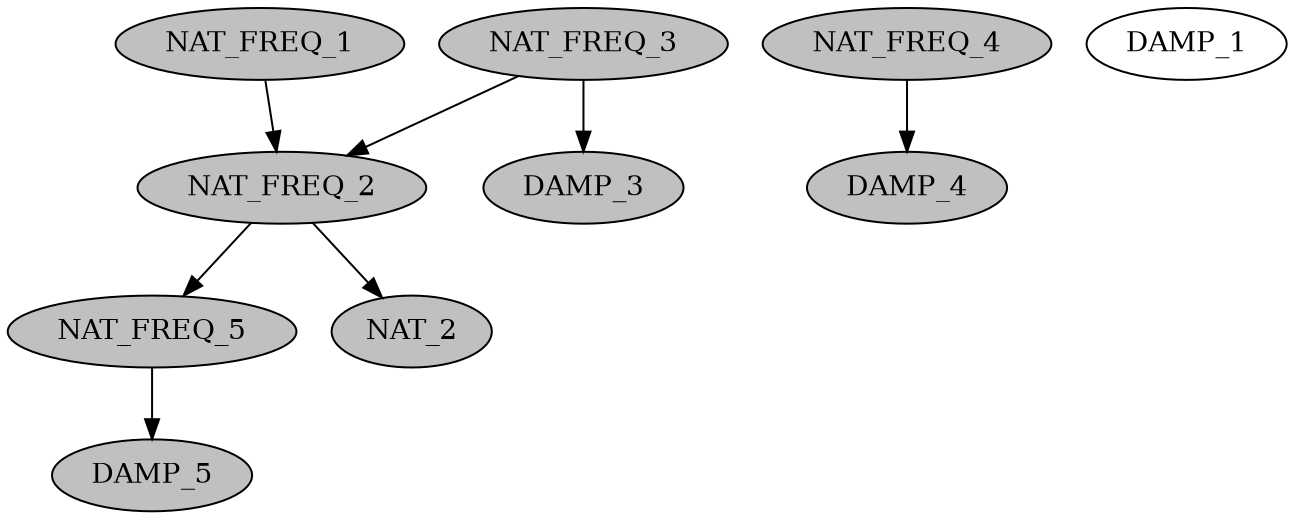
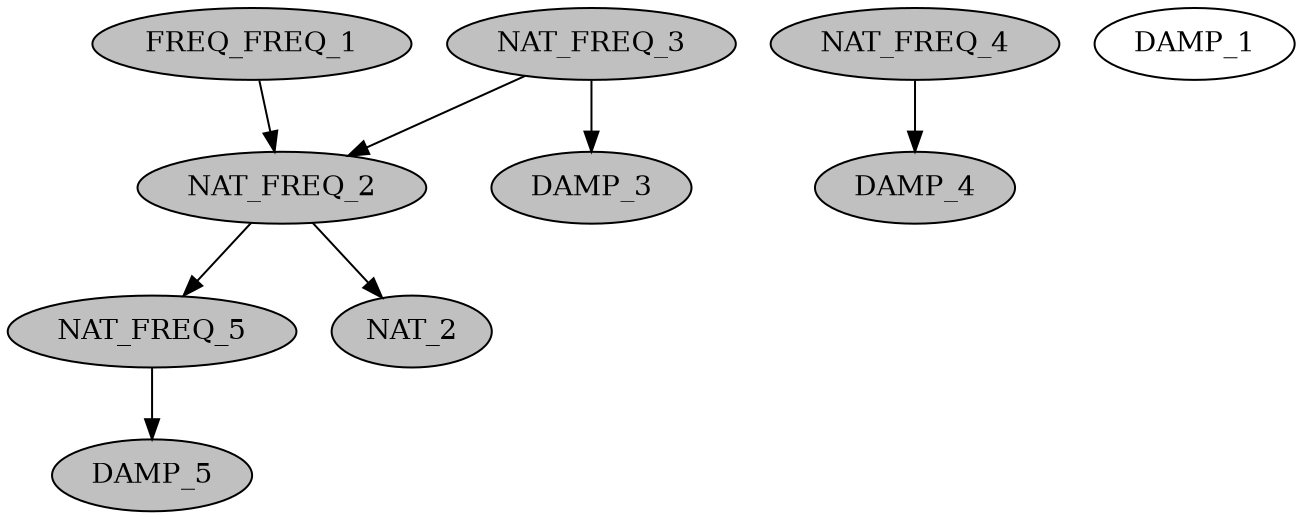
node "NAT_FREQ_1": label "NAT_FREQ_1" -> "FREQ_FREQ_1"
